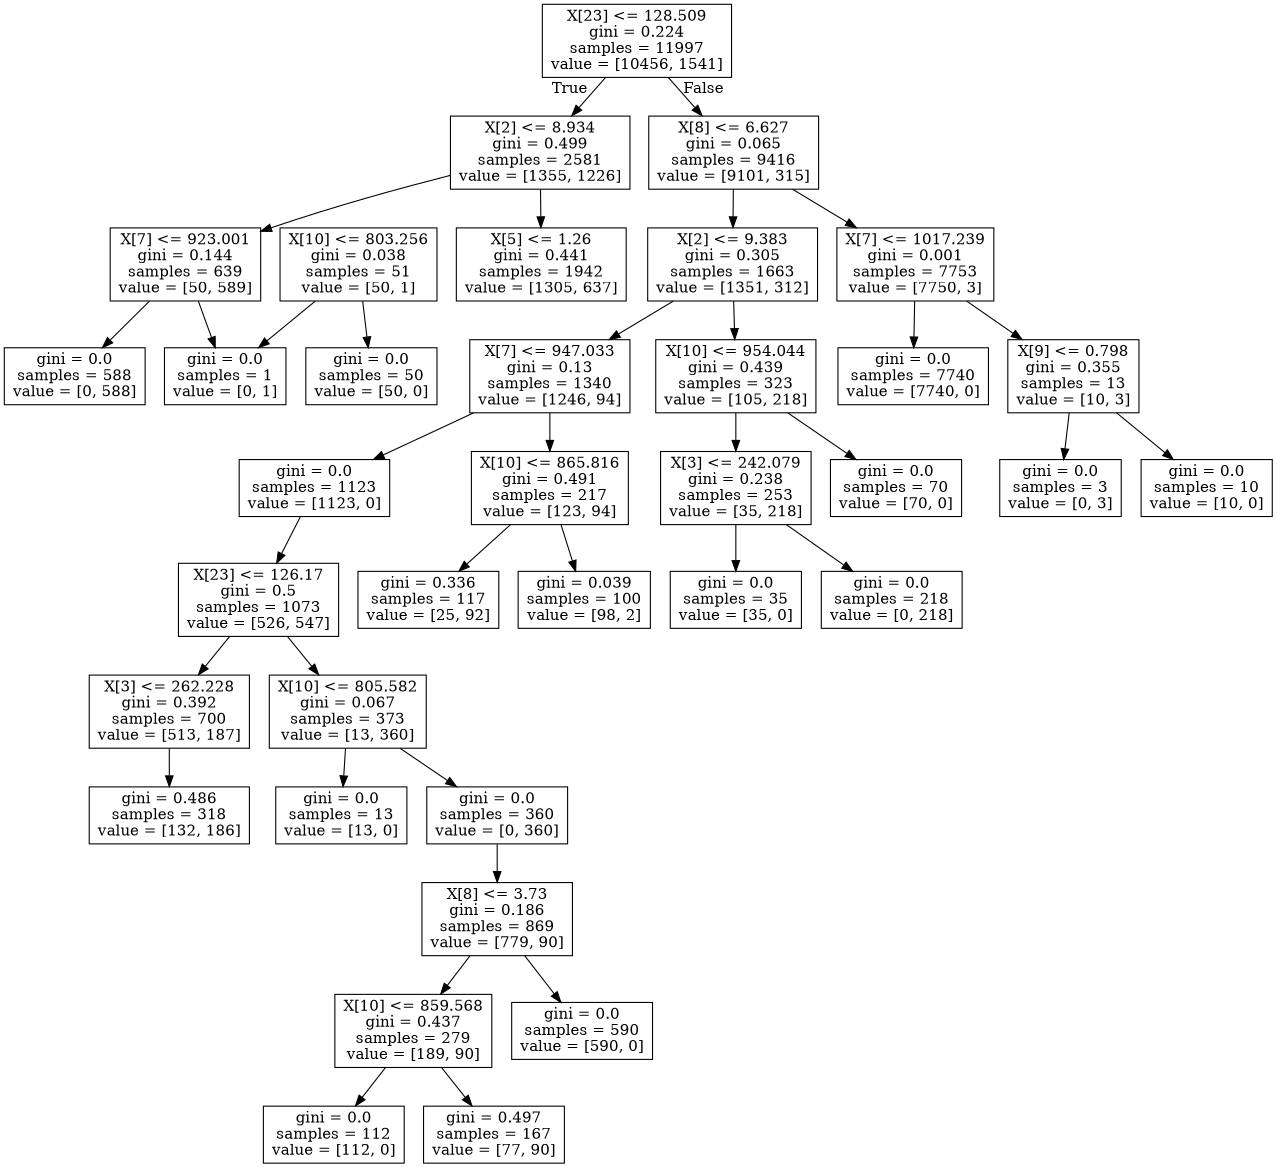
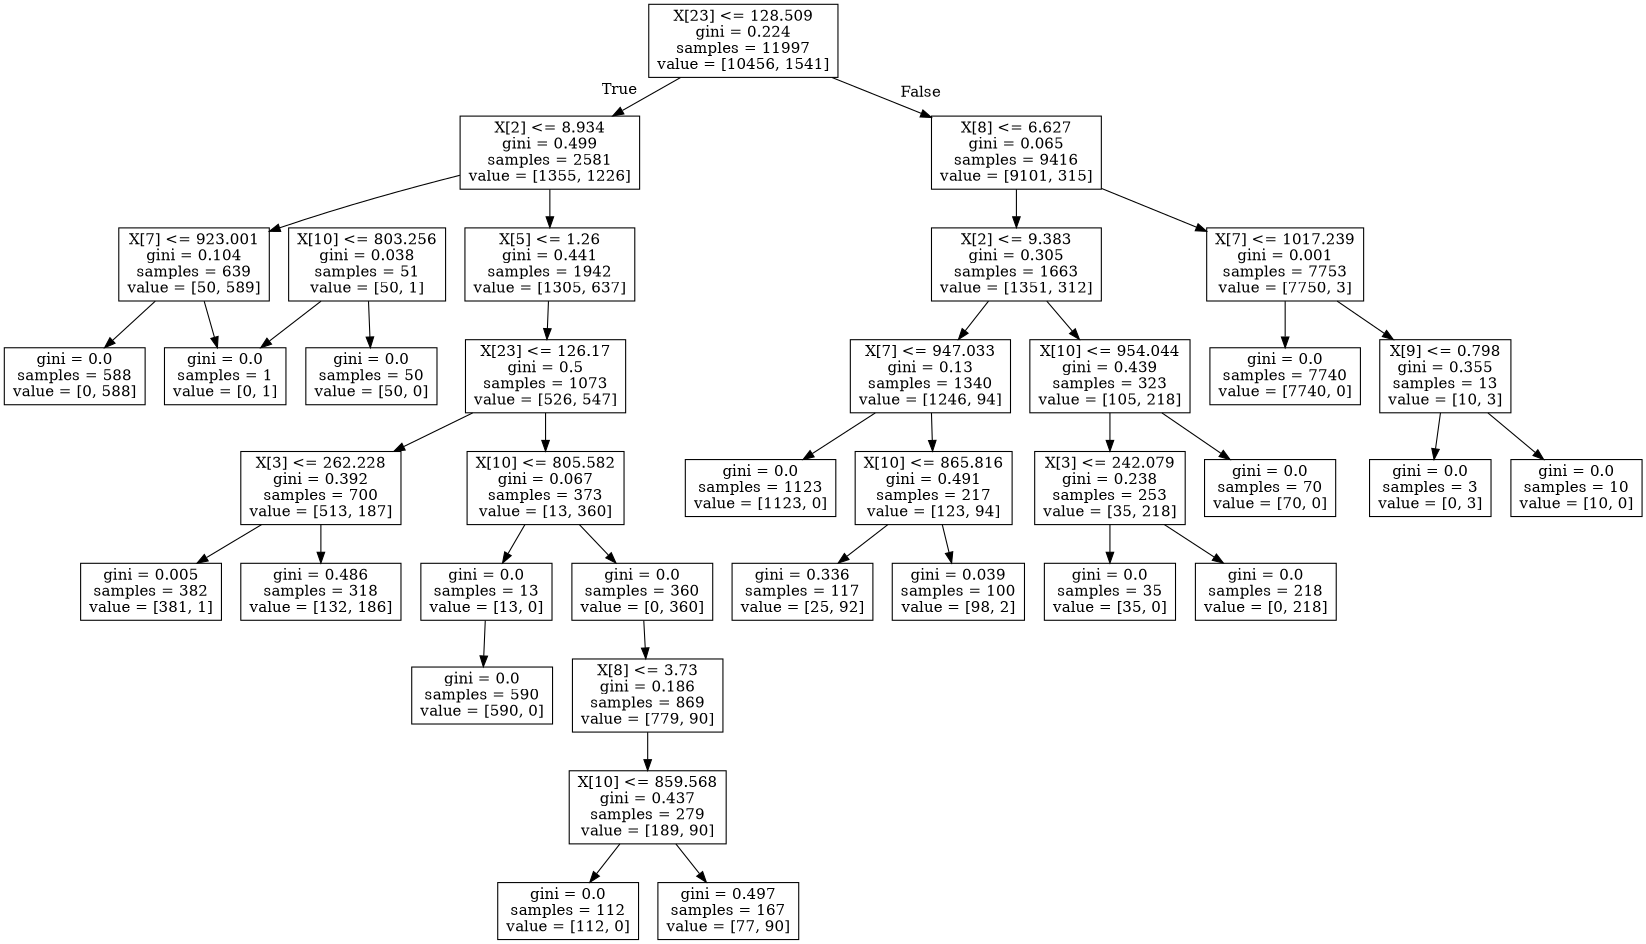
node "X[7] <= 923.001 gini = 0.144 samples = 639 value = [50, 589]": label "X[7] <= 923.001 gini = 0.144 samples = 639 value = [50, 589]" -> "X[7] <= 923.001 gini = 0.104 samples = 639 value = [50, 589]"
edge "gini = 0.0 samples = 1123 value = [1123, 0]" -> "X[23] <= 126.17 gini = 0.5 samples = 1073 value = [526, 547]": now "X[5] <= 1.26 gini = 0.441 samples = 1942 value = [1305, 637]" -> "X[23] <= 126.17 gini = 0.5 samples = 1073 value = [526, 547]"
node "gini = 0.005 samples = 382 value = [381, 1]": added
edge "X[8] <= 3.73 gini = 0.186 samples = 869 value = [779, 90]" -> "gini = 0.0 samples = 590 value = [590, 0]": now "gini = 0.0 samples = 13 value = [13, 0]" -> "gini = 0.0 samples = 590 value = [590, 0]"
